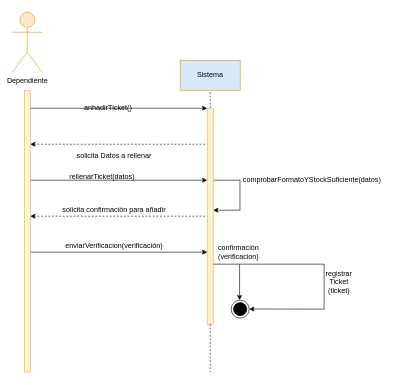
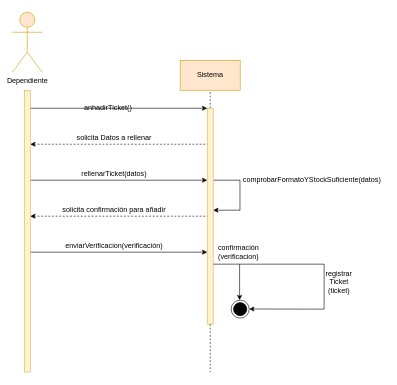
node "Sistema": fillcolor #dae8fc -> #ffe6cc
node "solicita Datos a rellenar": moved (114, 156) -> (114, 138)
node "rellenarTicket(datos)": moved (102, 177) -> (114, 174)
